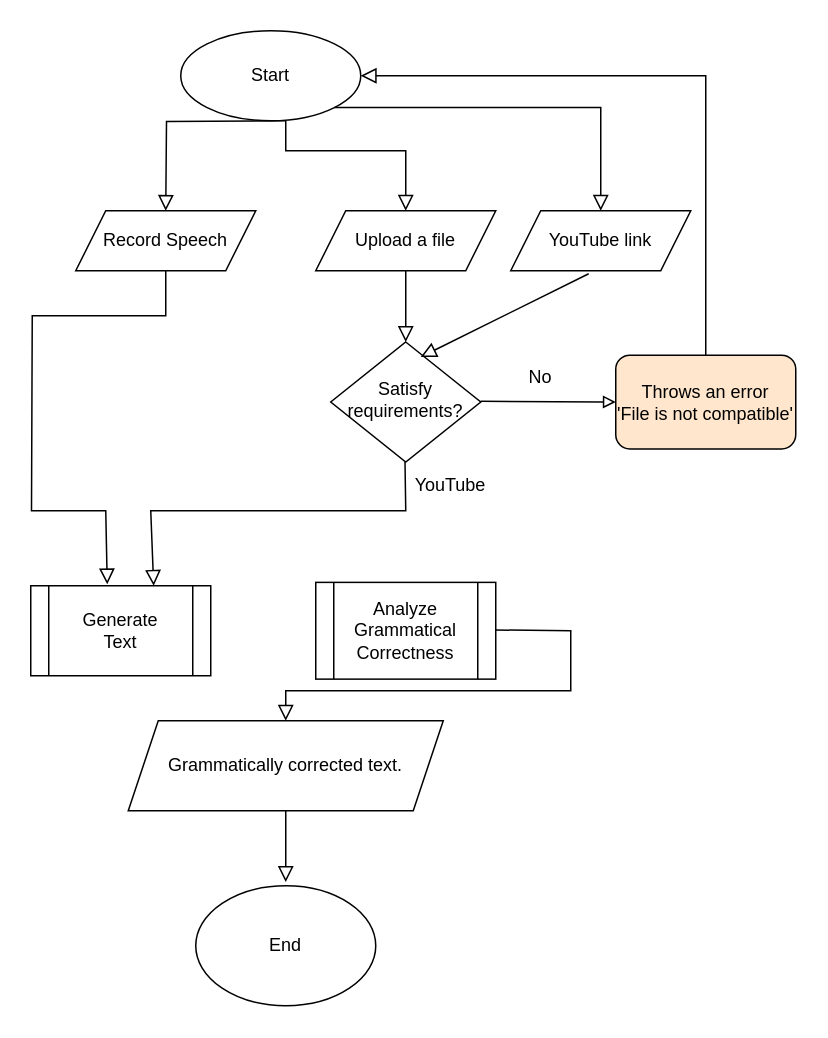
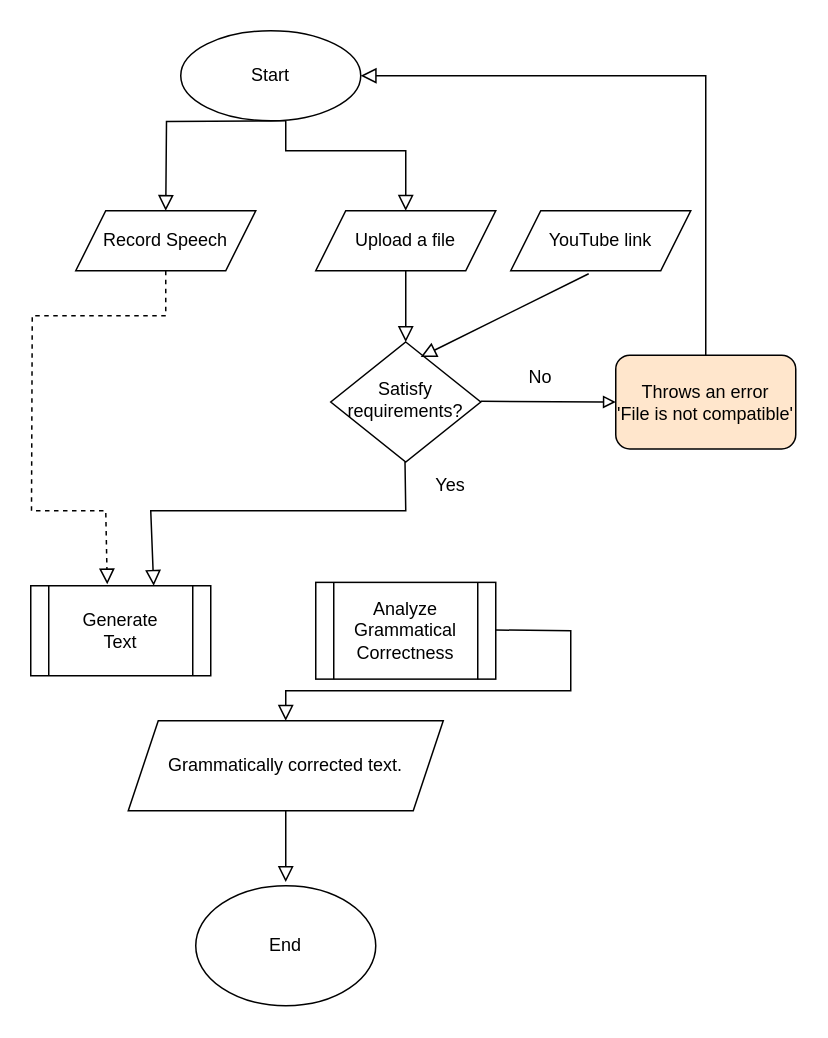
edge "Start" -> "YouTube link": removed
edge "Record Speech" -> "Generate Text": style solid -> dashed
node "YouTube": label "YouTube" -> "Yes"
